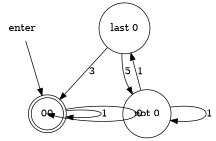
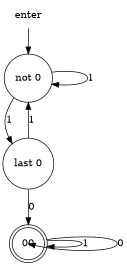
edge "enter" -> "00": now "enter" -> "not 0"
edge "last 0" -> "00": label "3" -> "0"
edge "last 0" -> "not 0": label "5" -> "1"
